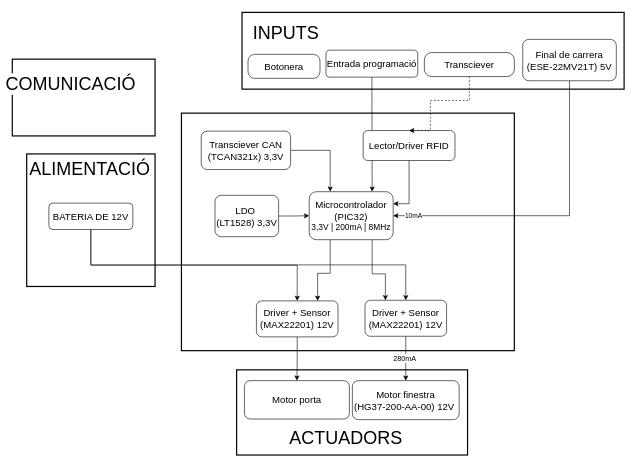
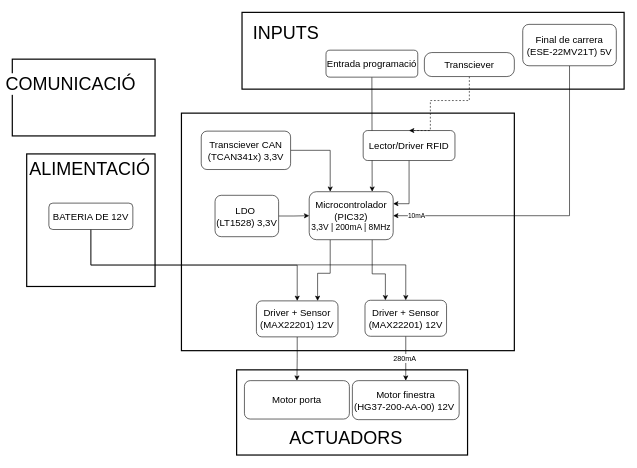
node "Final de carrera (ESE-22MV21T) 5V": moved (570, 60) -> (570, 45)
node "Botonera": removed
node "Transciever CAN (TCAN321x) 3,3V": label "Transciever CAN (TCAN321x) 3,3V" -> "Transciever CAN (TCAN341x) 3,3V"
